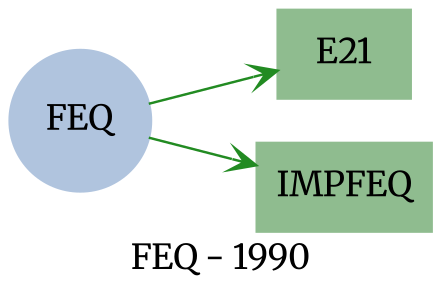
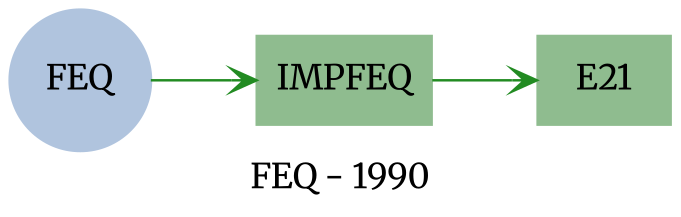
edge "FEQ" -> "E21": now "IMPFEQ" -> "E21"
